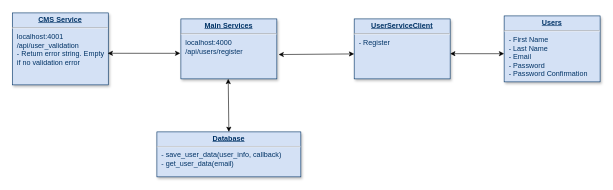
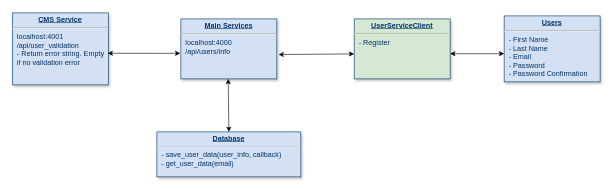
node "Main Services localhost:4000 /api/users/register": label "Main Services localhost:4000 /api/users/register" -> "Main Services localhost:4000 /api/users/info"
node "UserServiceClient - Register": fillcolor #d4e1f5 -> #d5e8d4
